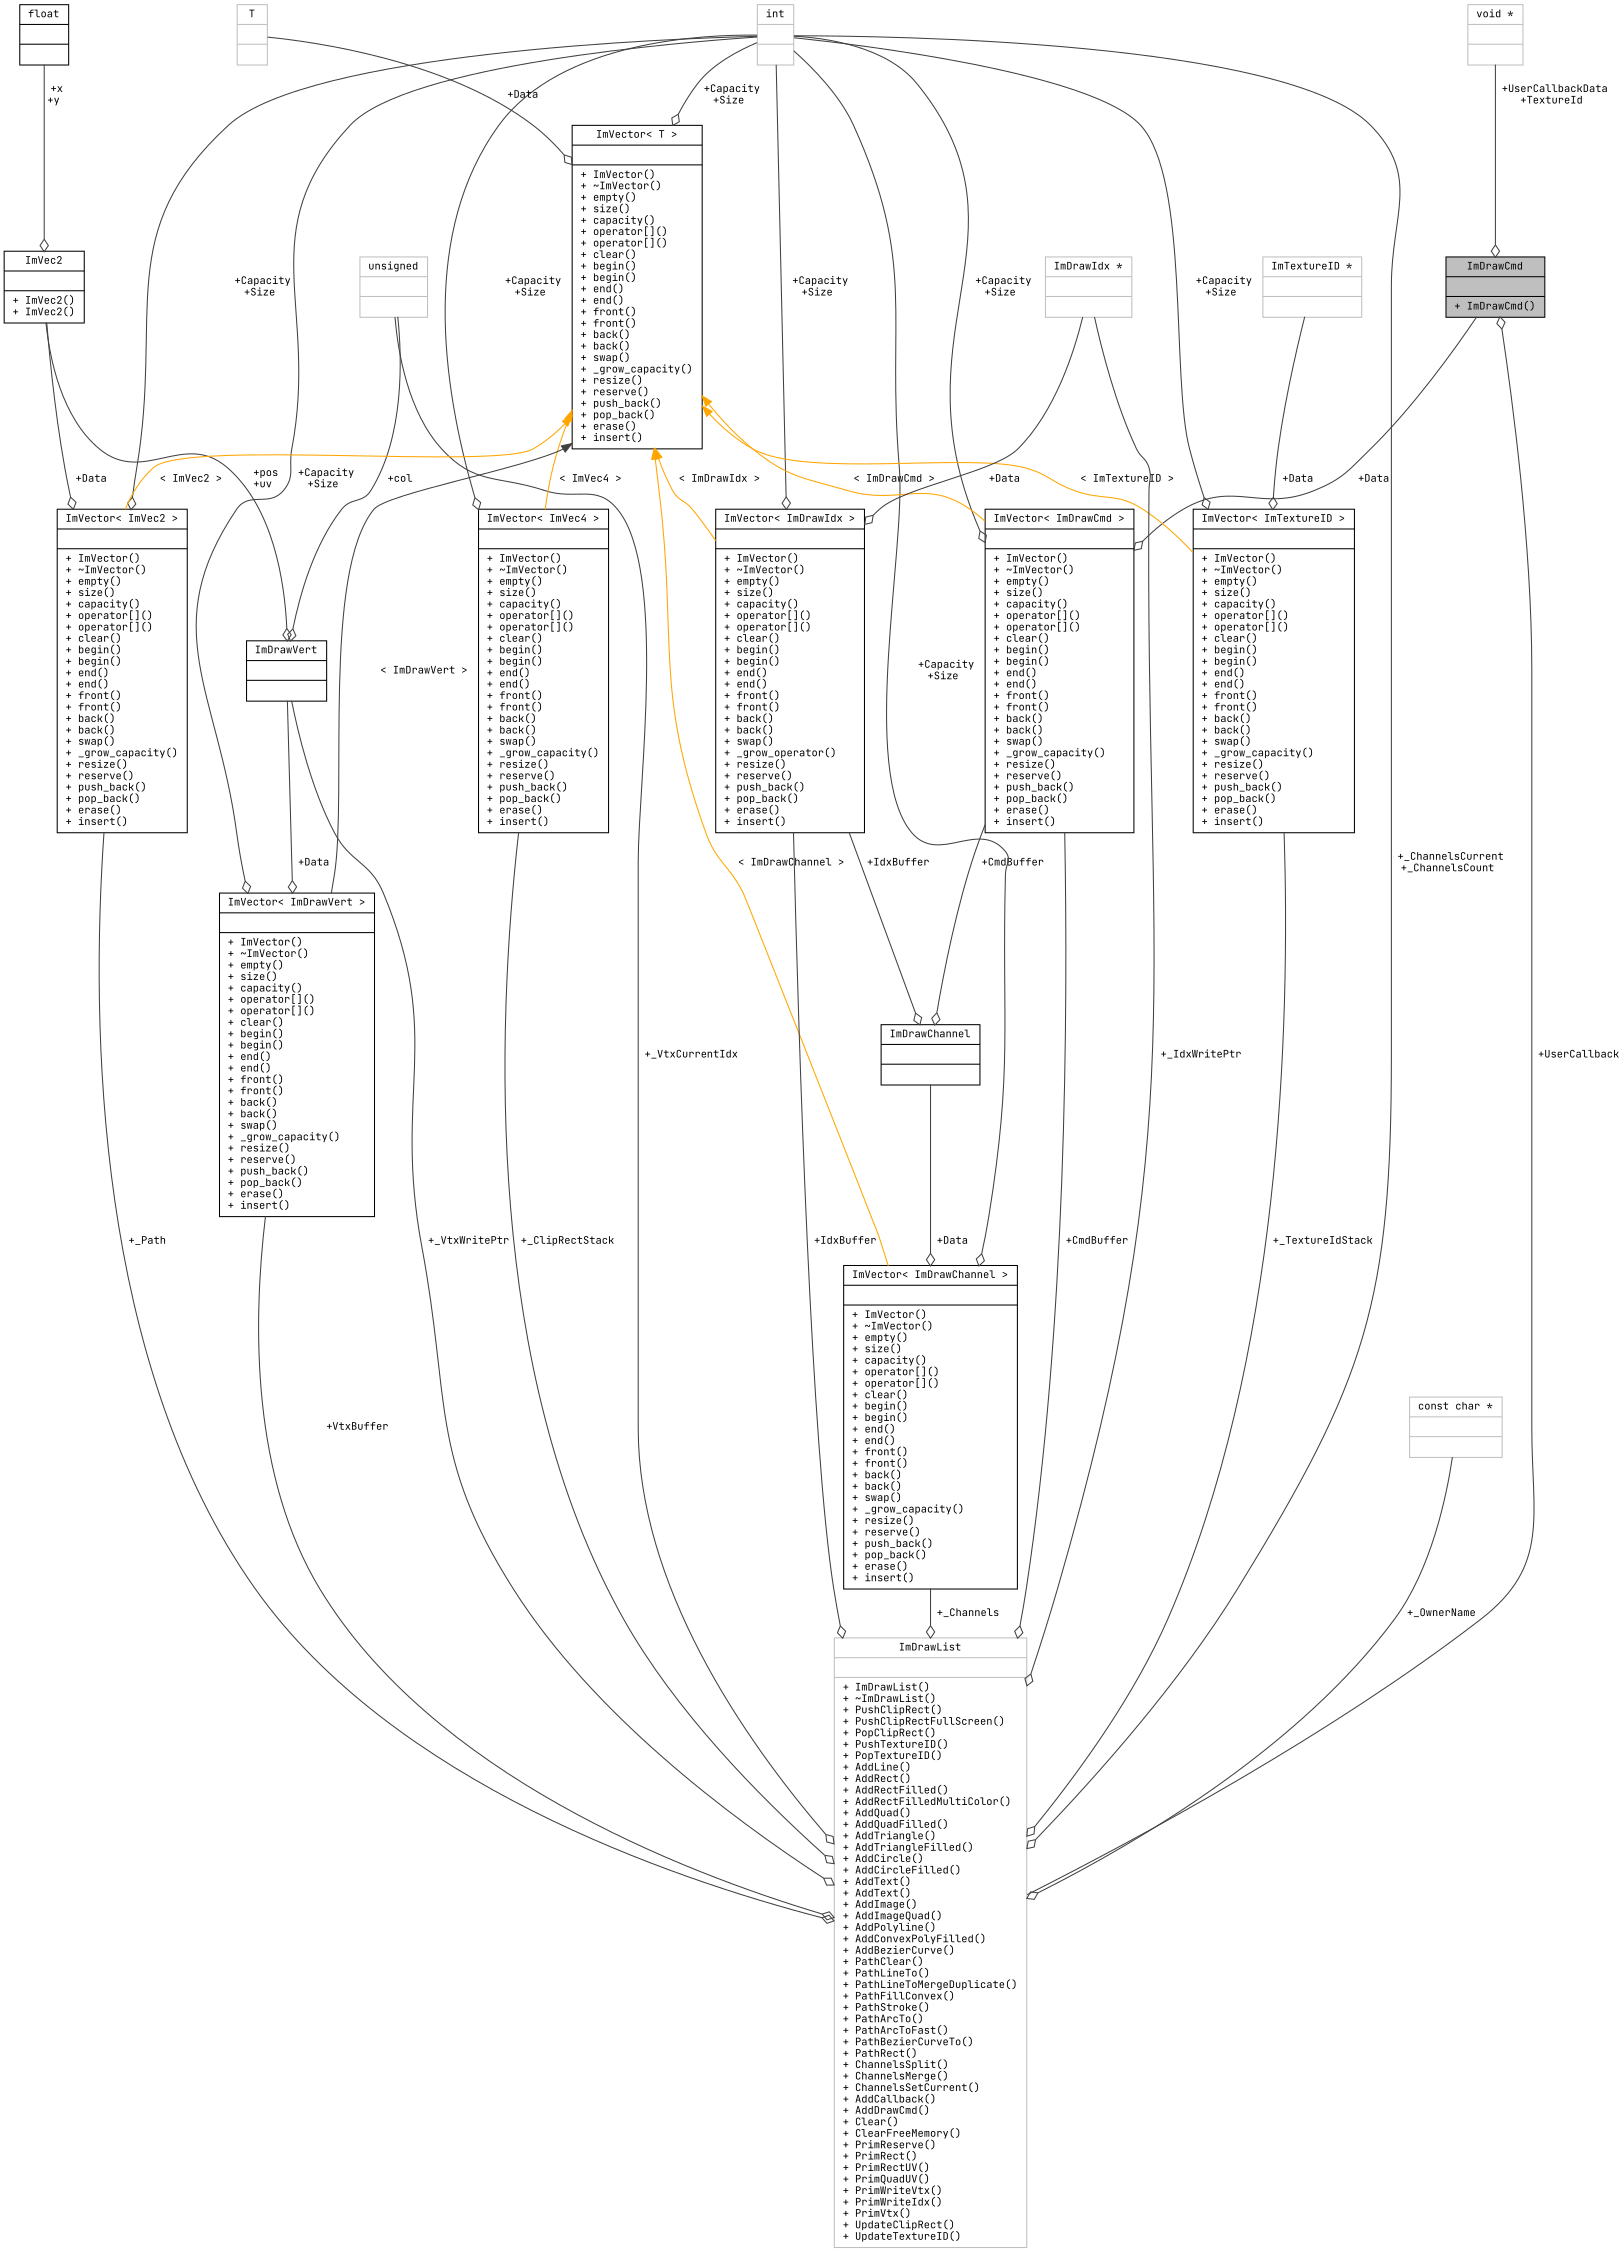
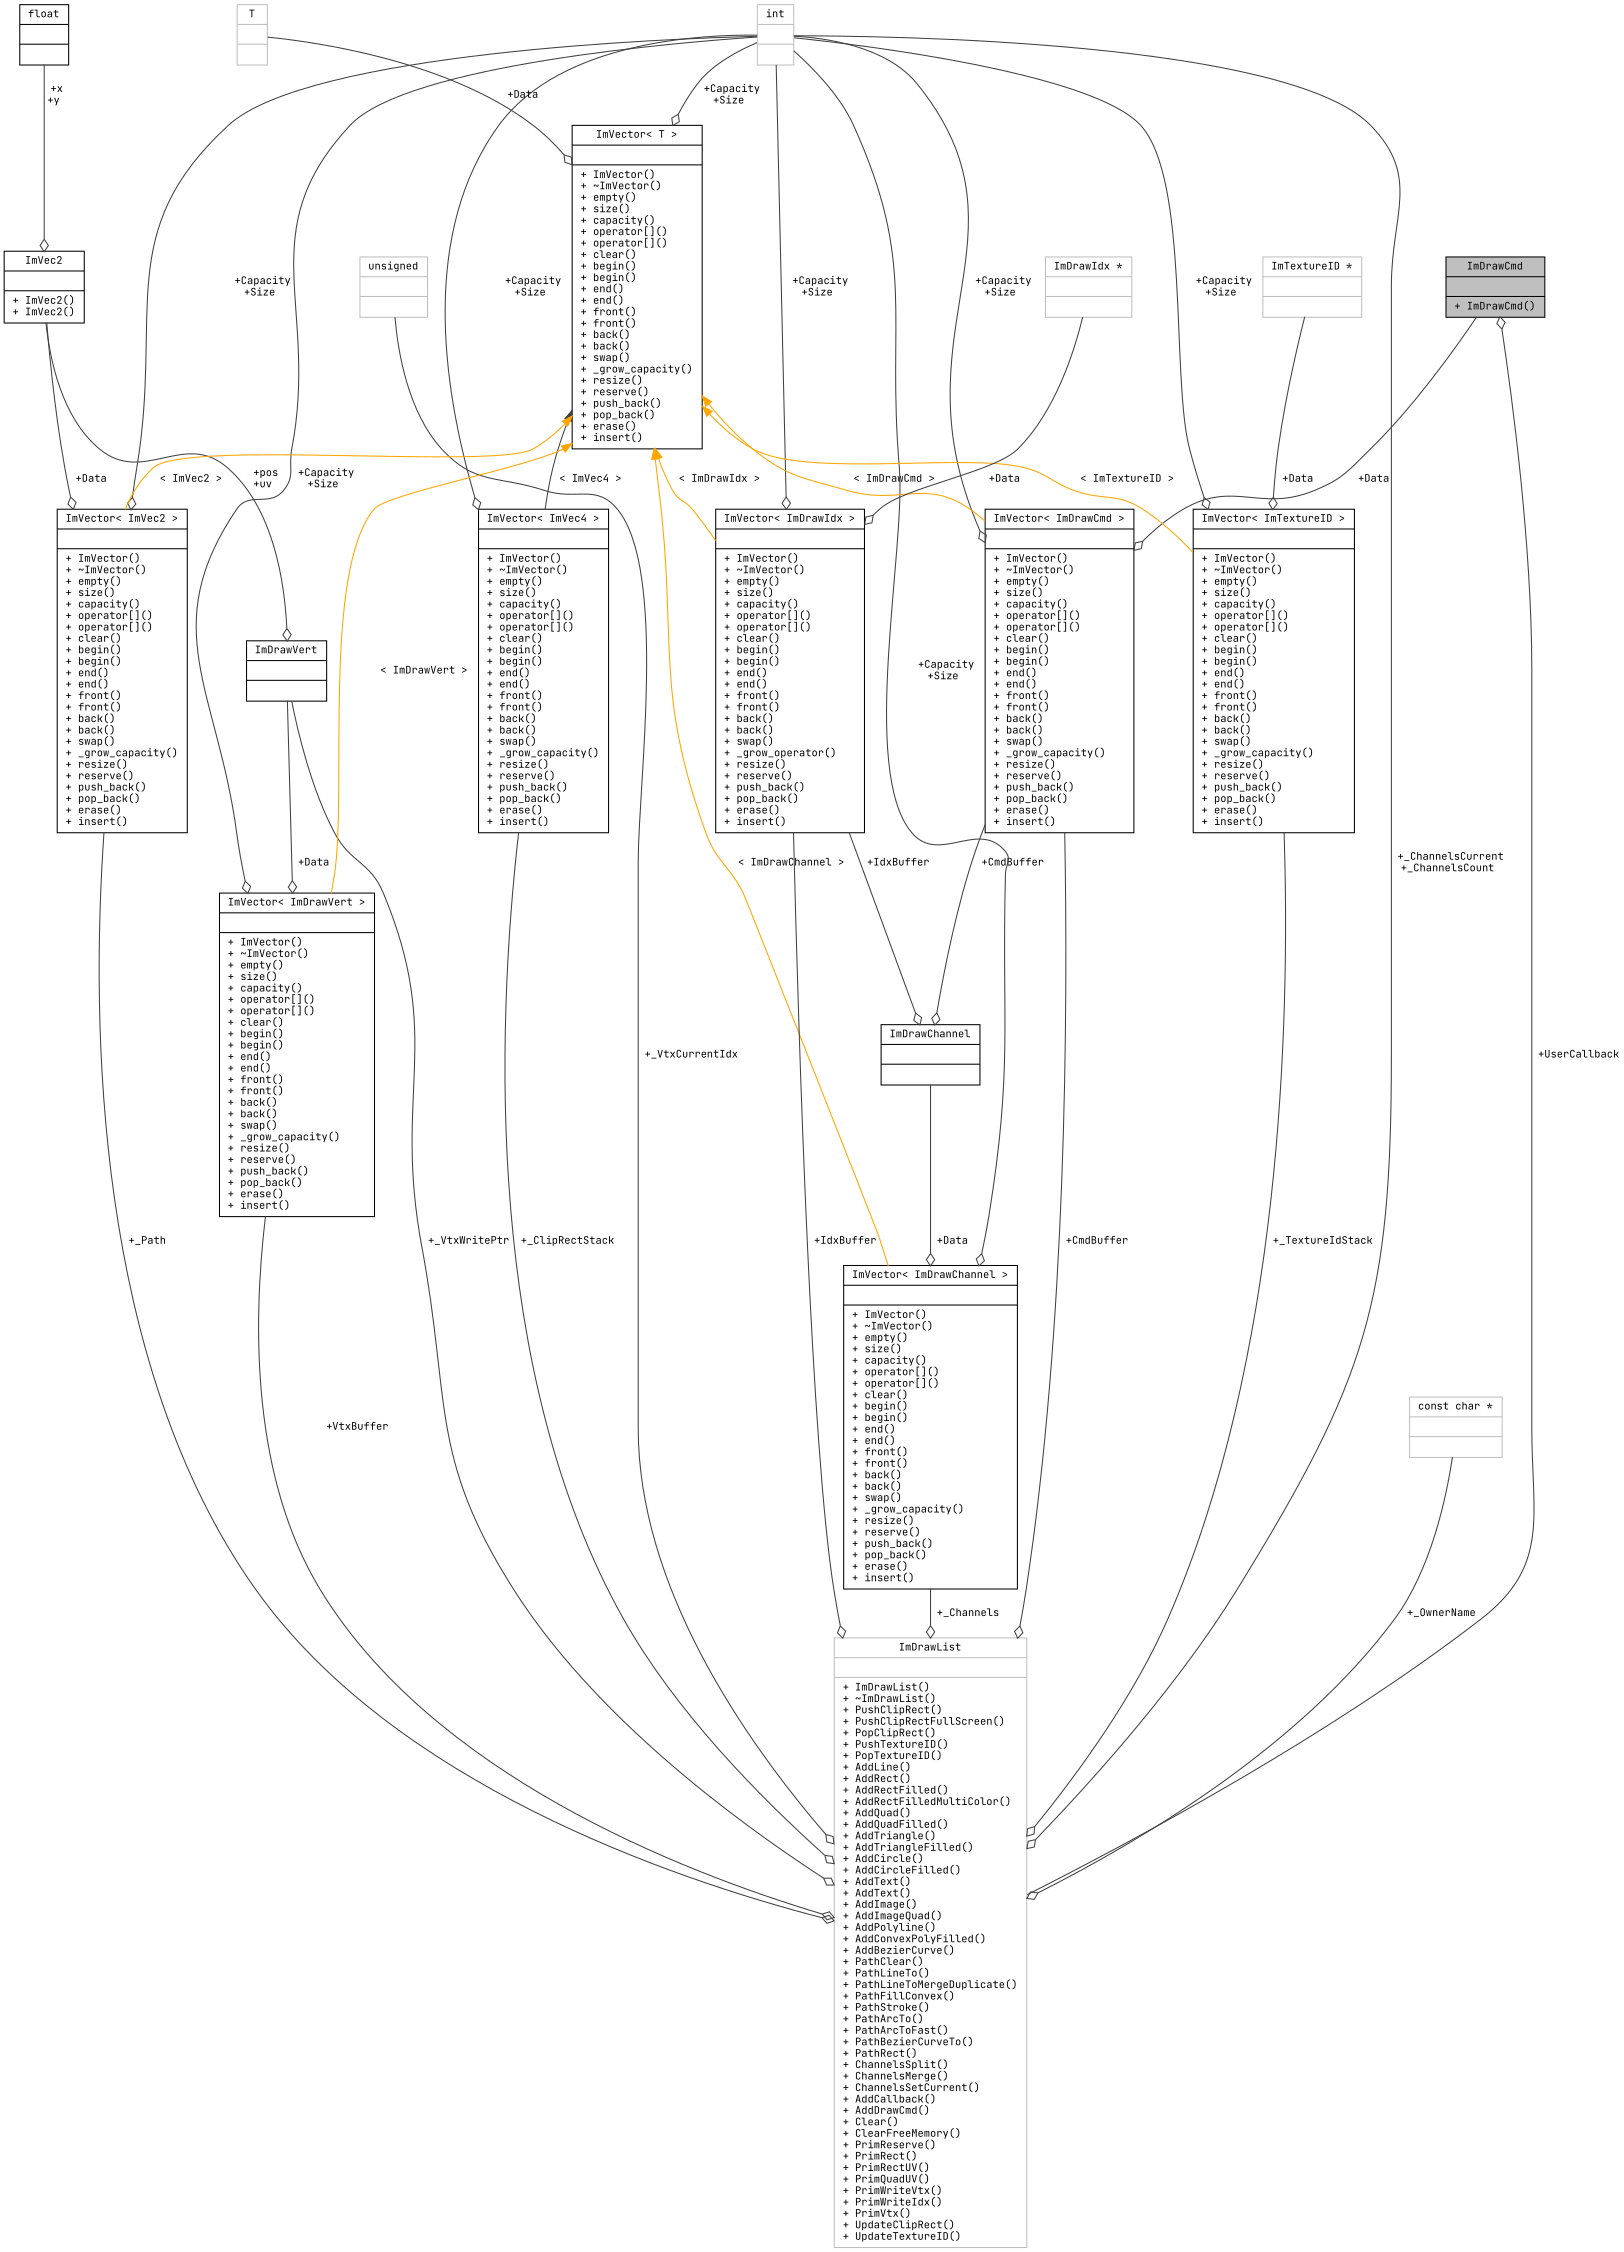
node "void *": removed
edge "ImVector< ImVec4 >" -> "ImVector< T >": color orange -> grey25
edge "unsigned" -> "ImDrawVert": removed, label "+col"
edge "ImVector< ImDrawVert >" -> "ImVector< T >": color grey25 -> orange
edge "ImDrawIdx *" -> "ImDrawList": removed, label "+_IdxWritePtr"
